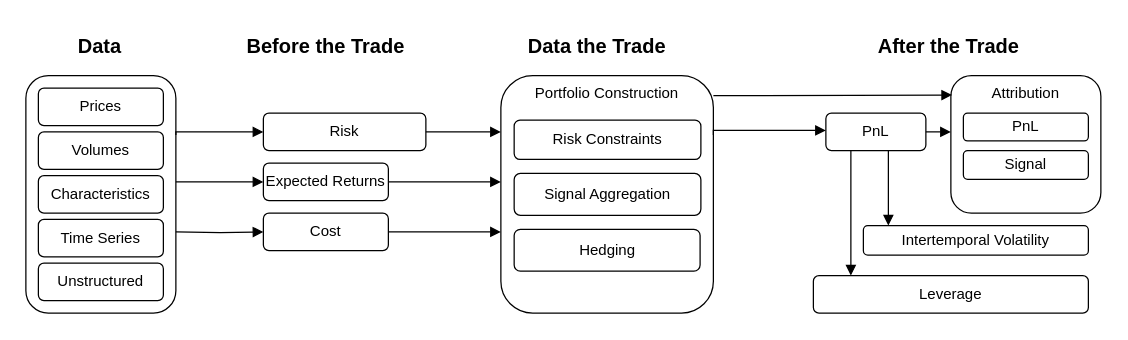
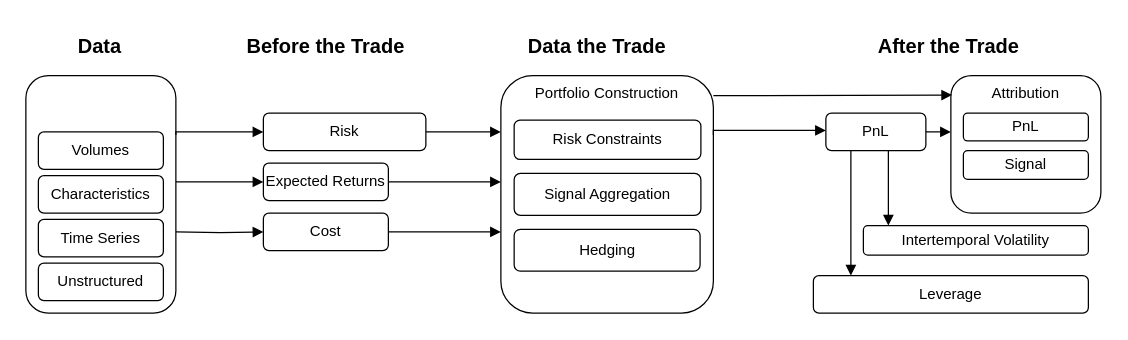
node "Prices": removed
